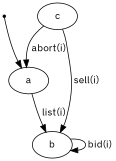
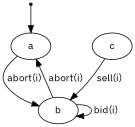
edge "c" -> "a": now "b" -> "a"
edge "a" -> "b": label " list(i)" -> " abort(i)"
